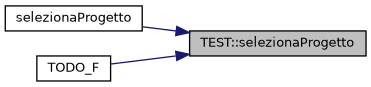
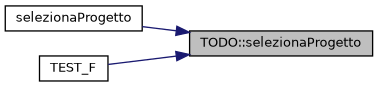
node "TEST::selezionaProgetto": label "TEST::selezionaProgetto" -> "TODO::selezionaProgetto"
node "TODO_F": label "TODO_F" -> "TEST_F"
